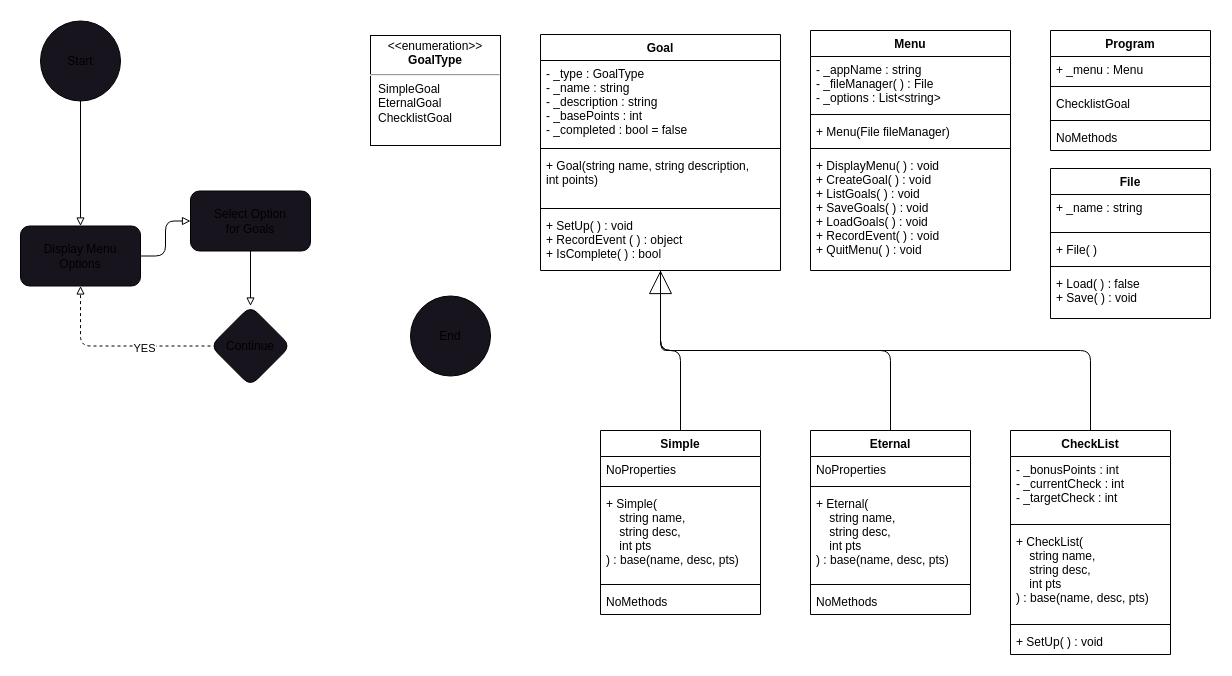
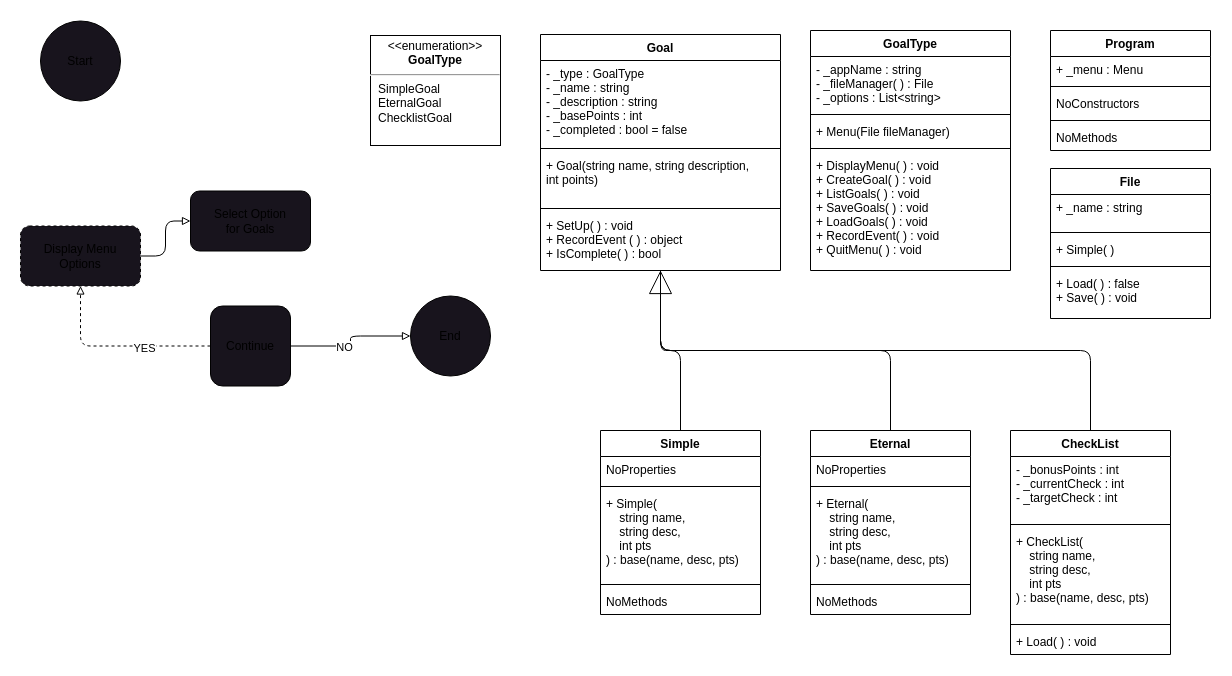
node "Menu": label "Menu" -> "GoalType"
node "ChecklistGoal": label "ChecklistGoal" -> "NoConstructors"
edge "Start" -> "Display Menu Options": removed
node "+ File( )": label "+ File( )" -> "+ Simple( )"
node "Display Menu Options": style solid -> dashed
edge "Select Option for Goals" -> "Continue": removed
edge "Continue" -> "End": added, label "NO"
node "Continue": shape diamond -> rounded rectangle
node "+ SetUp( ) : void": label "+ SetUp( ) : void" -> "+ Load( ) : void"
